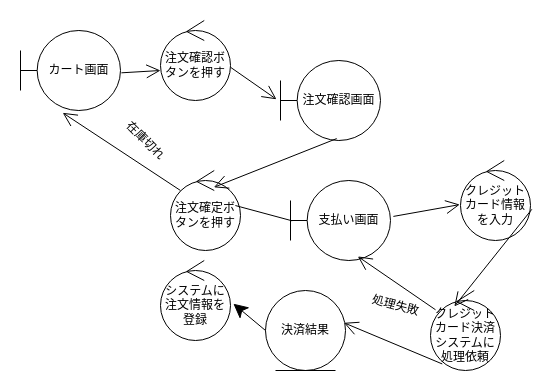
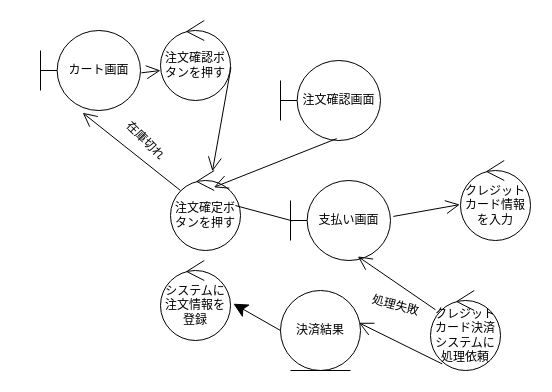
node "カート画面": moved (71, 71) -> (91, 71)
edge "注文確認ボタンを押す" -> "注文確認画面": now "注文確認ボタンを押す" -> "注文確定ボタンを押す"
edge "クレジットカード情報を入力" -> "クレジットカード決済システムに処理依頼": removed
node "決済結果": moved (306, 331) -> (321, 331)
